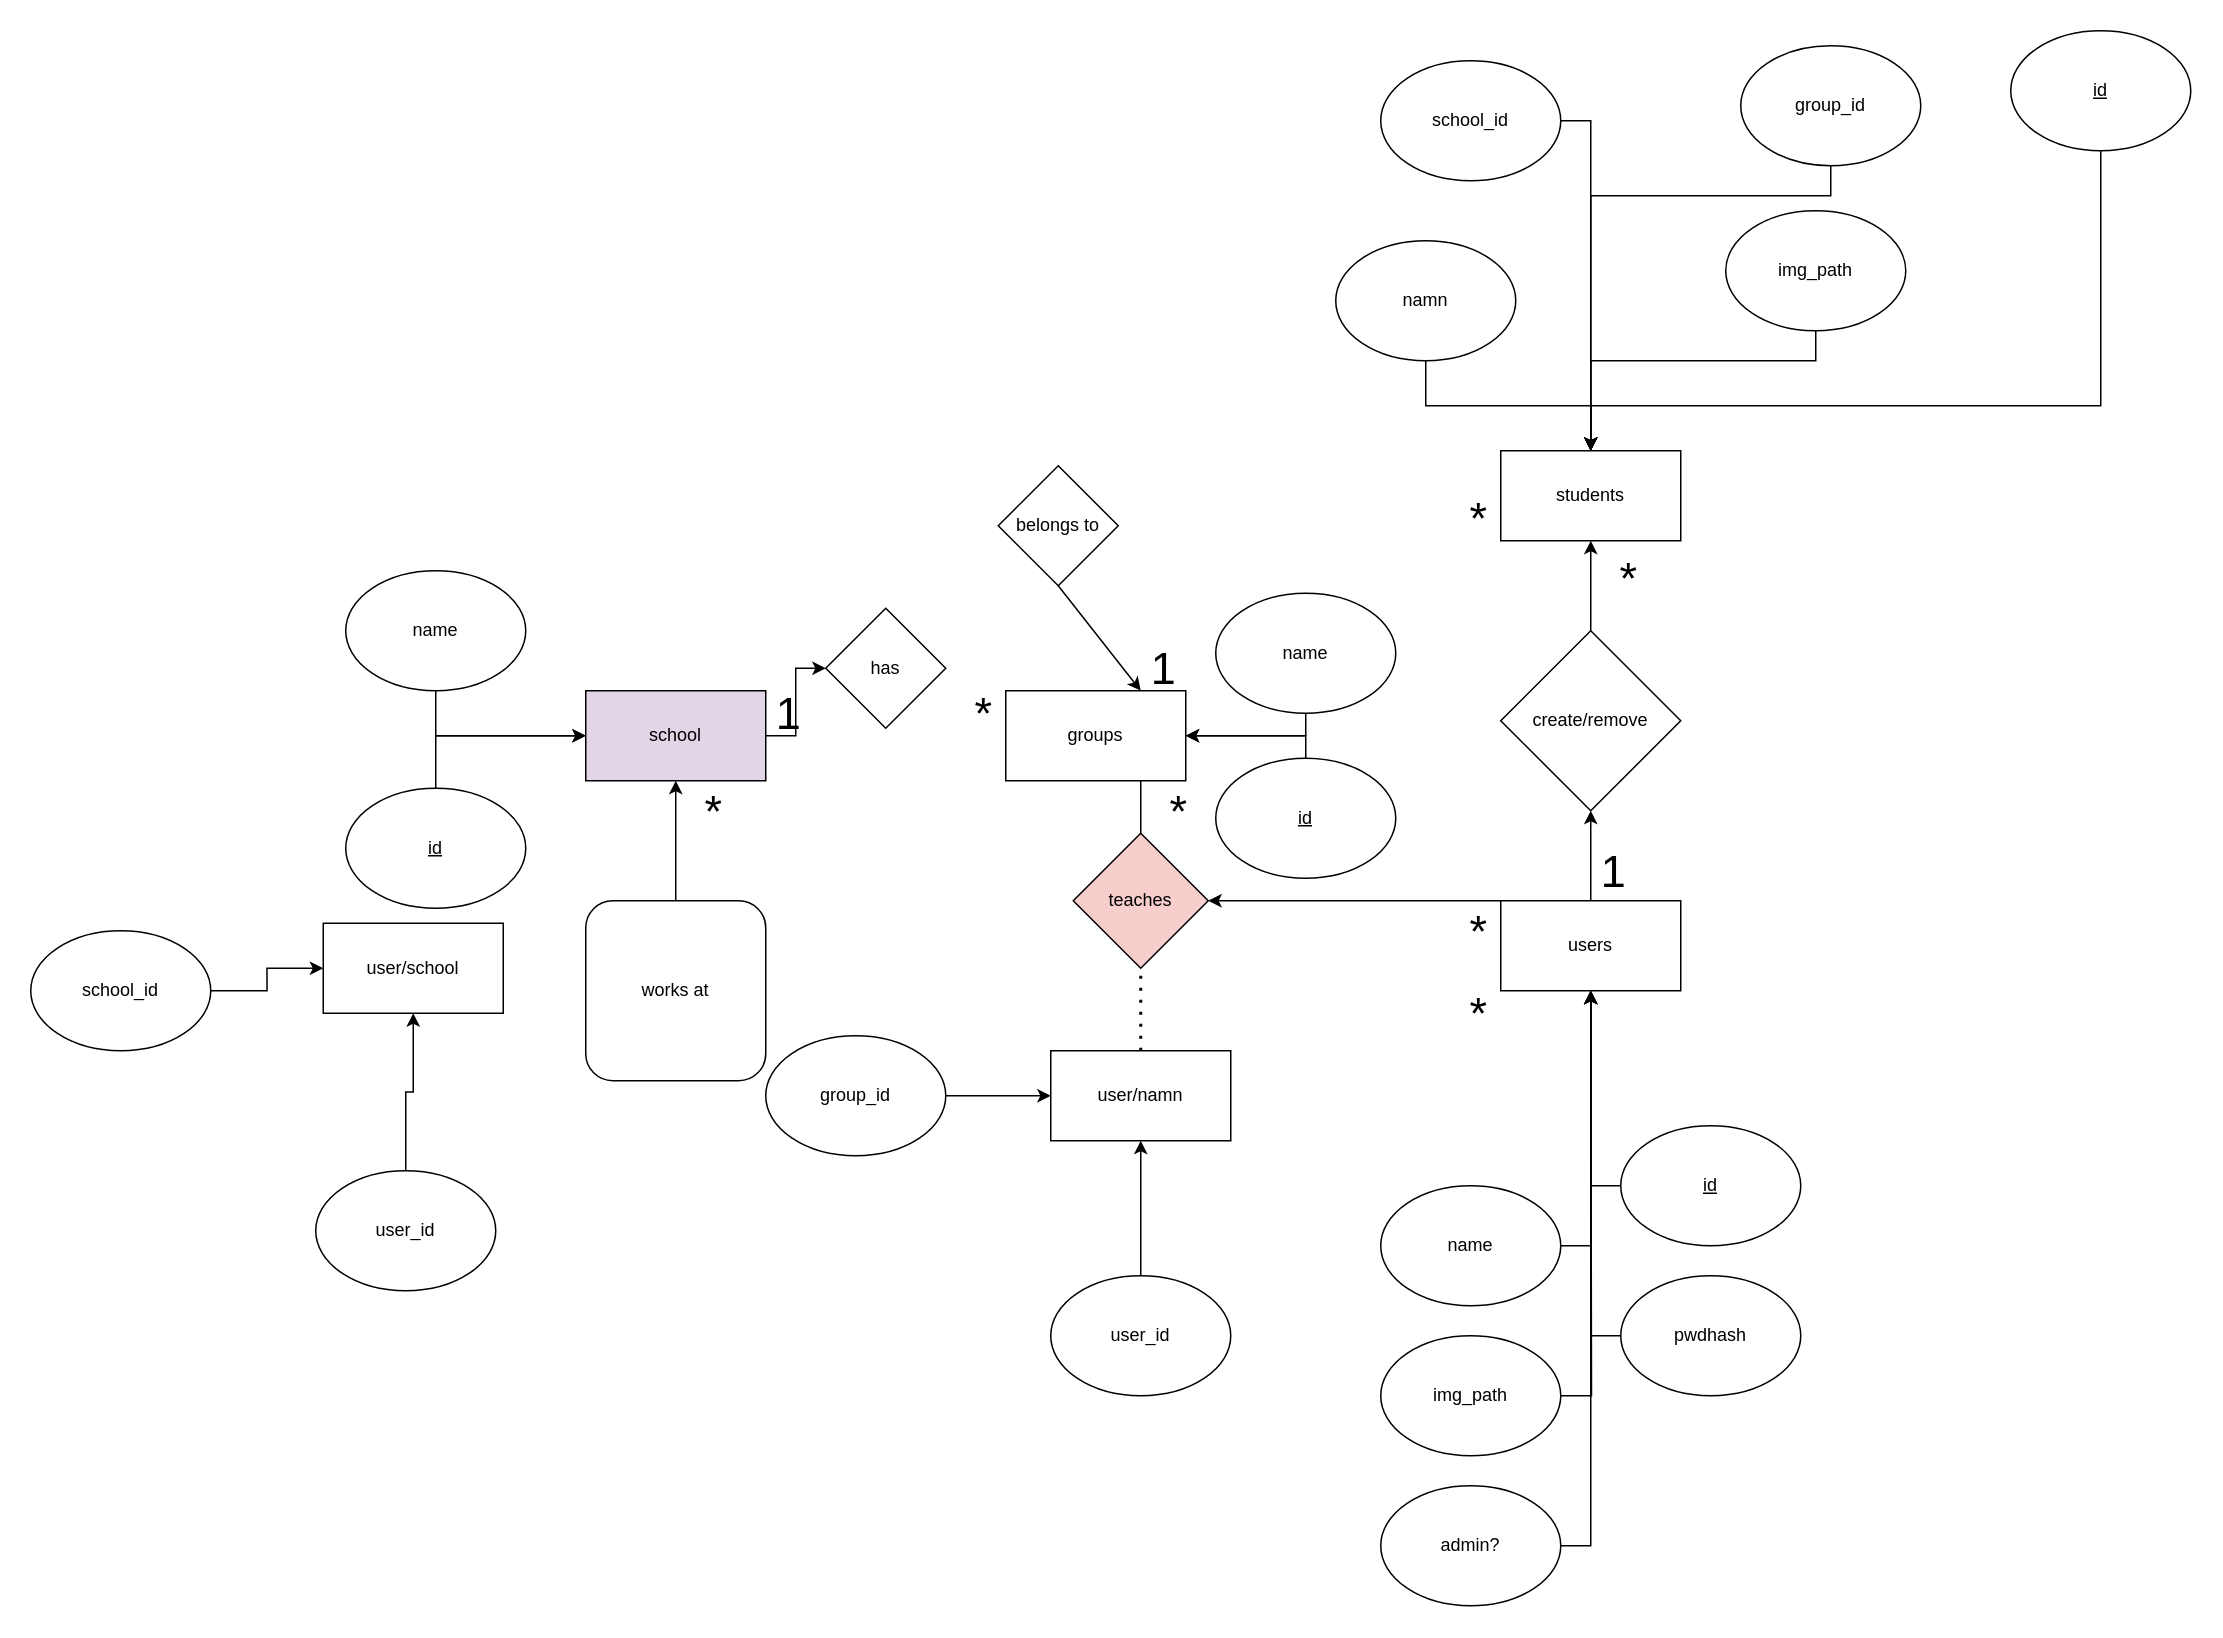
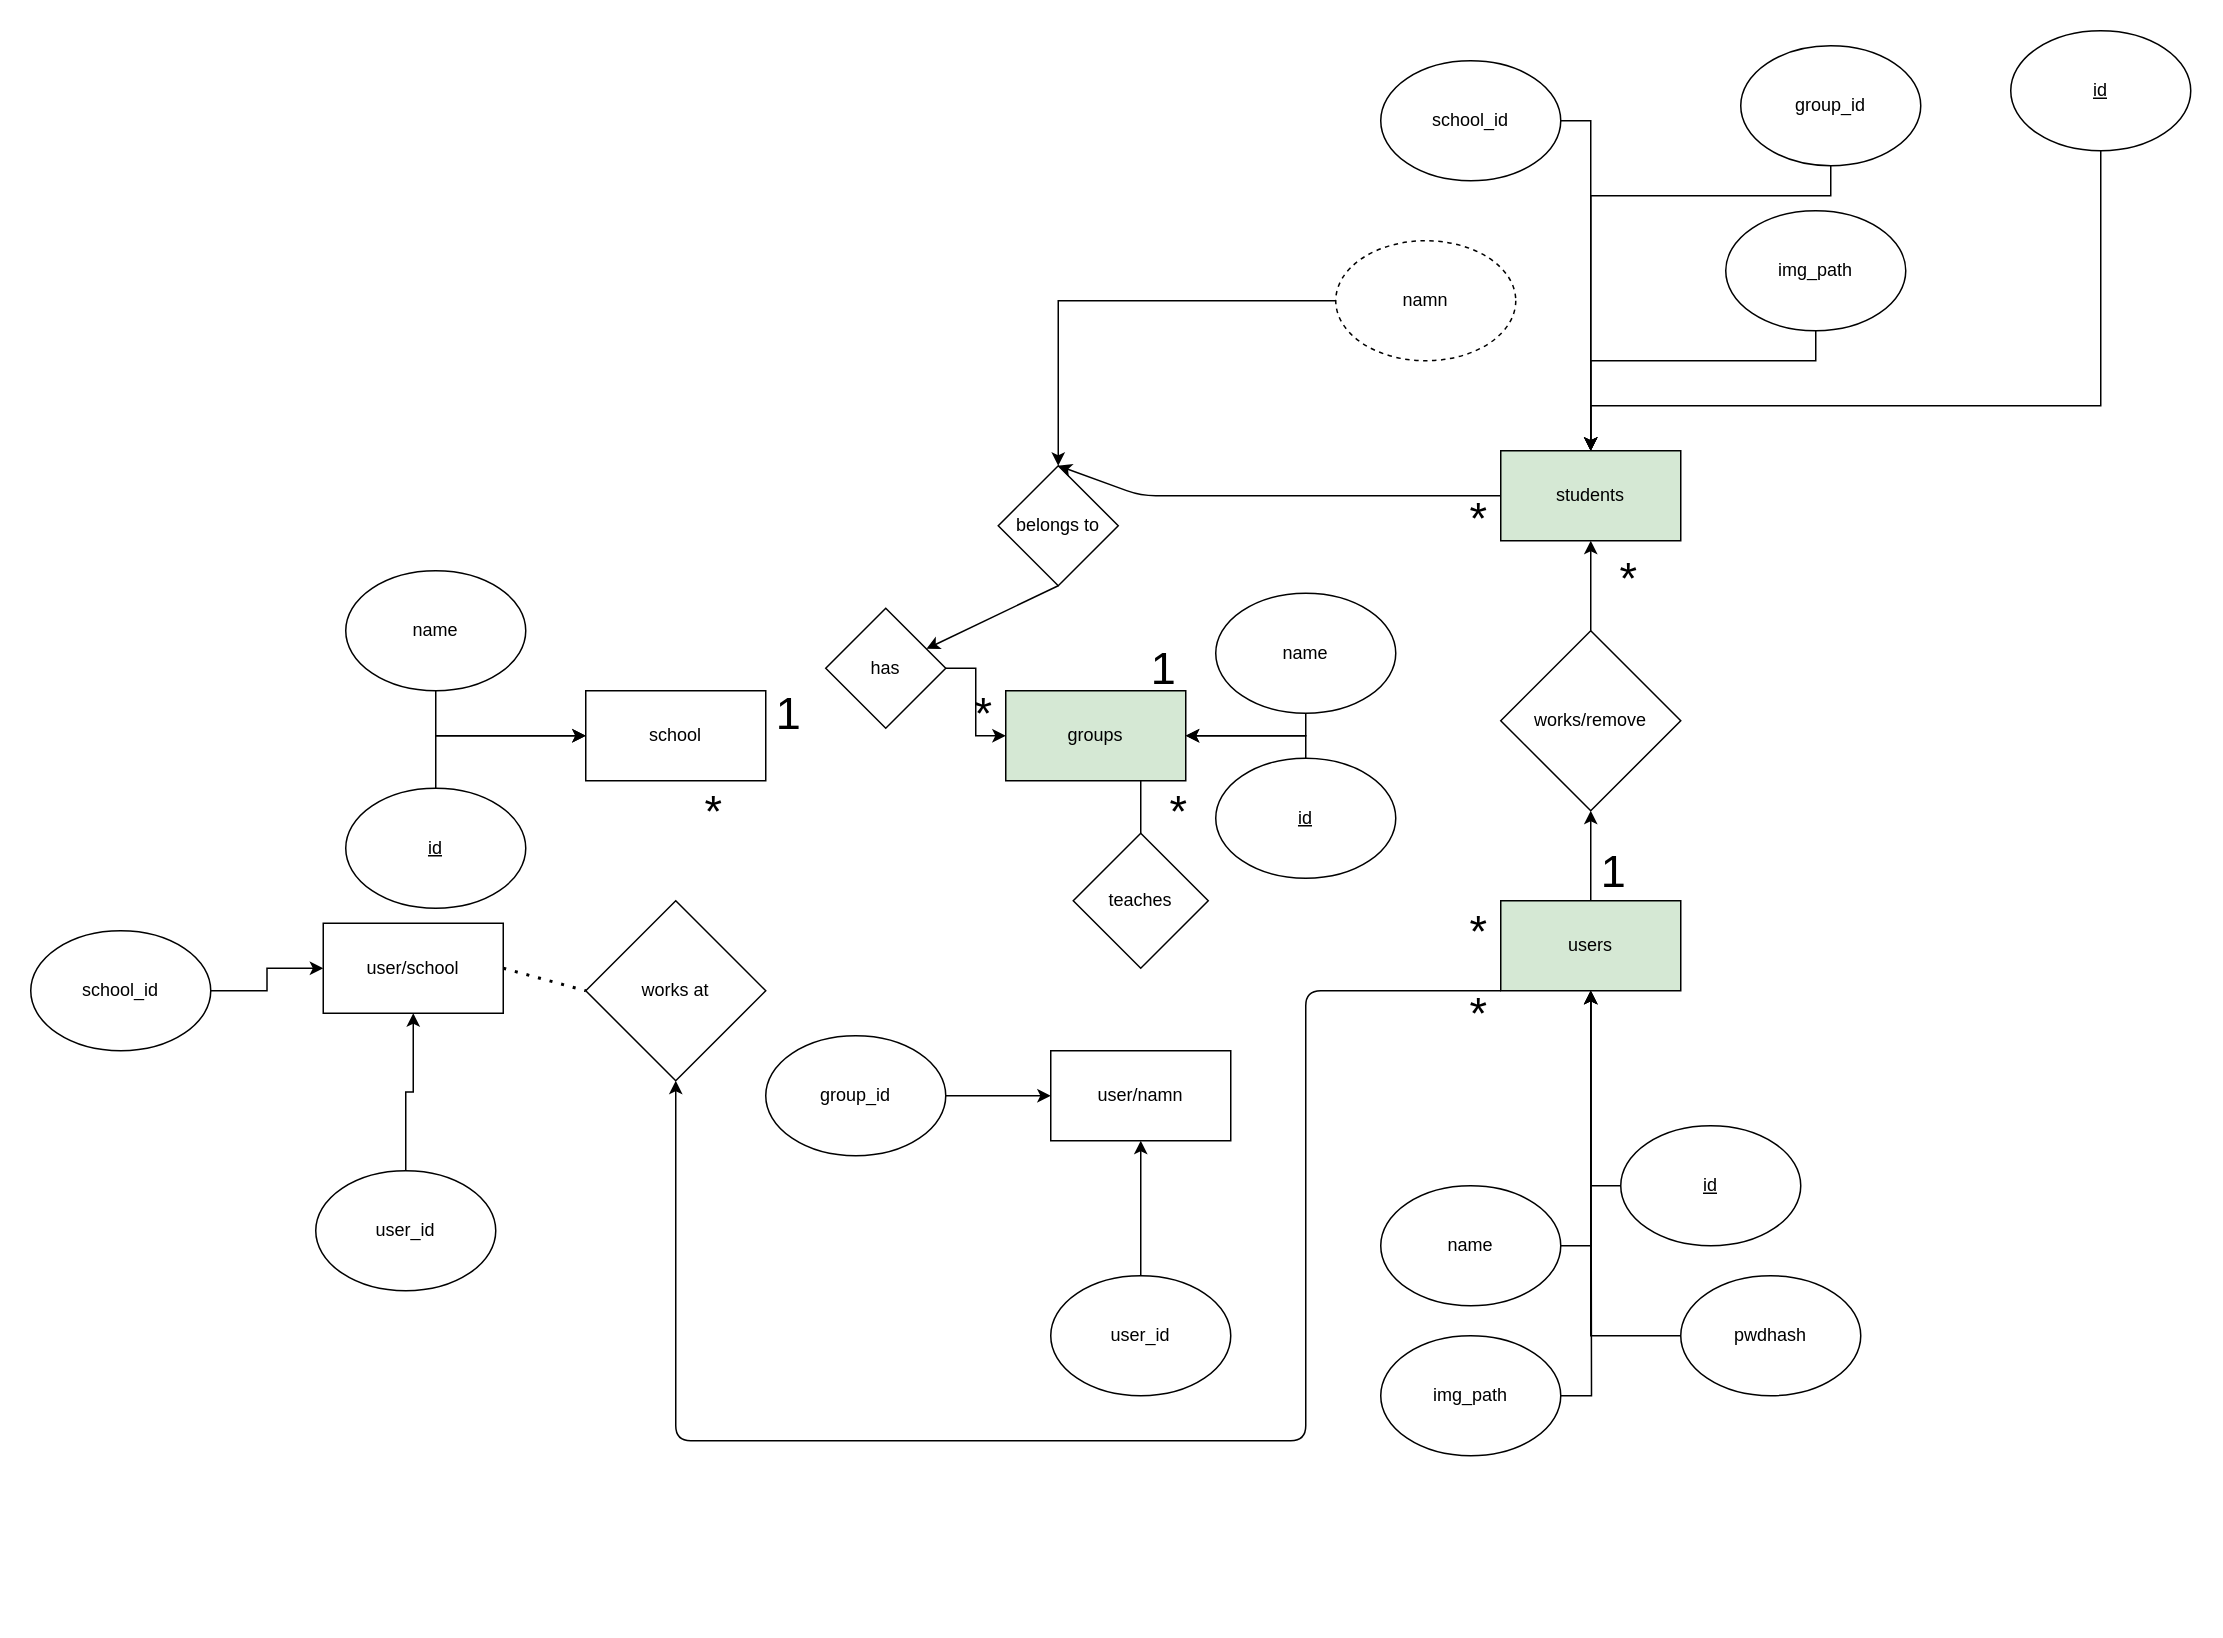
node "namn": style solid -> dashed
edge "namn" -> "students": now "namn" -> "belongs to"
edge "students" -> "belongs to": added
node "students": fillcolor #ffffff -> #d5e8d4
edge "belongs to" -> "groups": now "belongs to" -> "has"
edge "has" -> "groups": added
edge "school" -> "has": removed
node "create/remove": label "create/remove" -> "works/remove"
node "school": fillcolor #e1d5e7 -> #ffffff
node "groups": fillcolor #ffffff -> #d5e8d4
edge "works at" -> "school": removed
node "teaches": fillcolor #f8cecc -> #ffffff
edge "users" -> "teaches": removed
node "users": fillcolor #ffffff -> #d5e8d4
edge "user/school" -- "works at": added
node "works at": shape rounded rectangle -> diamond
edge "teaches" -- "user/namn": removed
node "pwdhash": moved (1711, 1336) -> (1771, 1336)
edge "users" -> "works at": added
edge "admin?" -> "users": removed
node "admin?": removed
